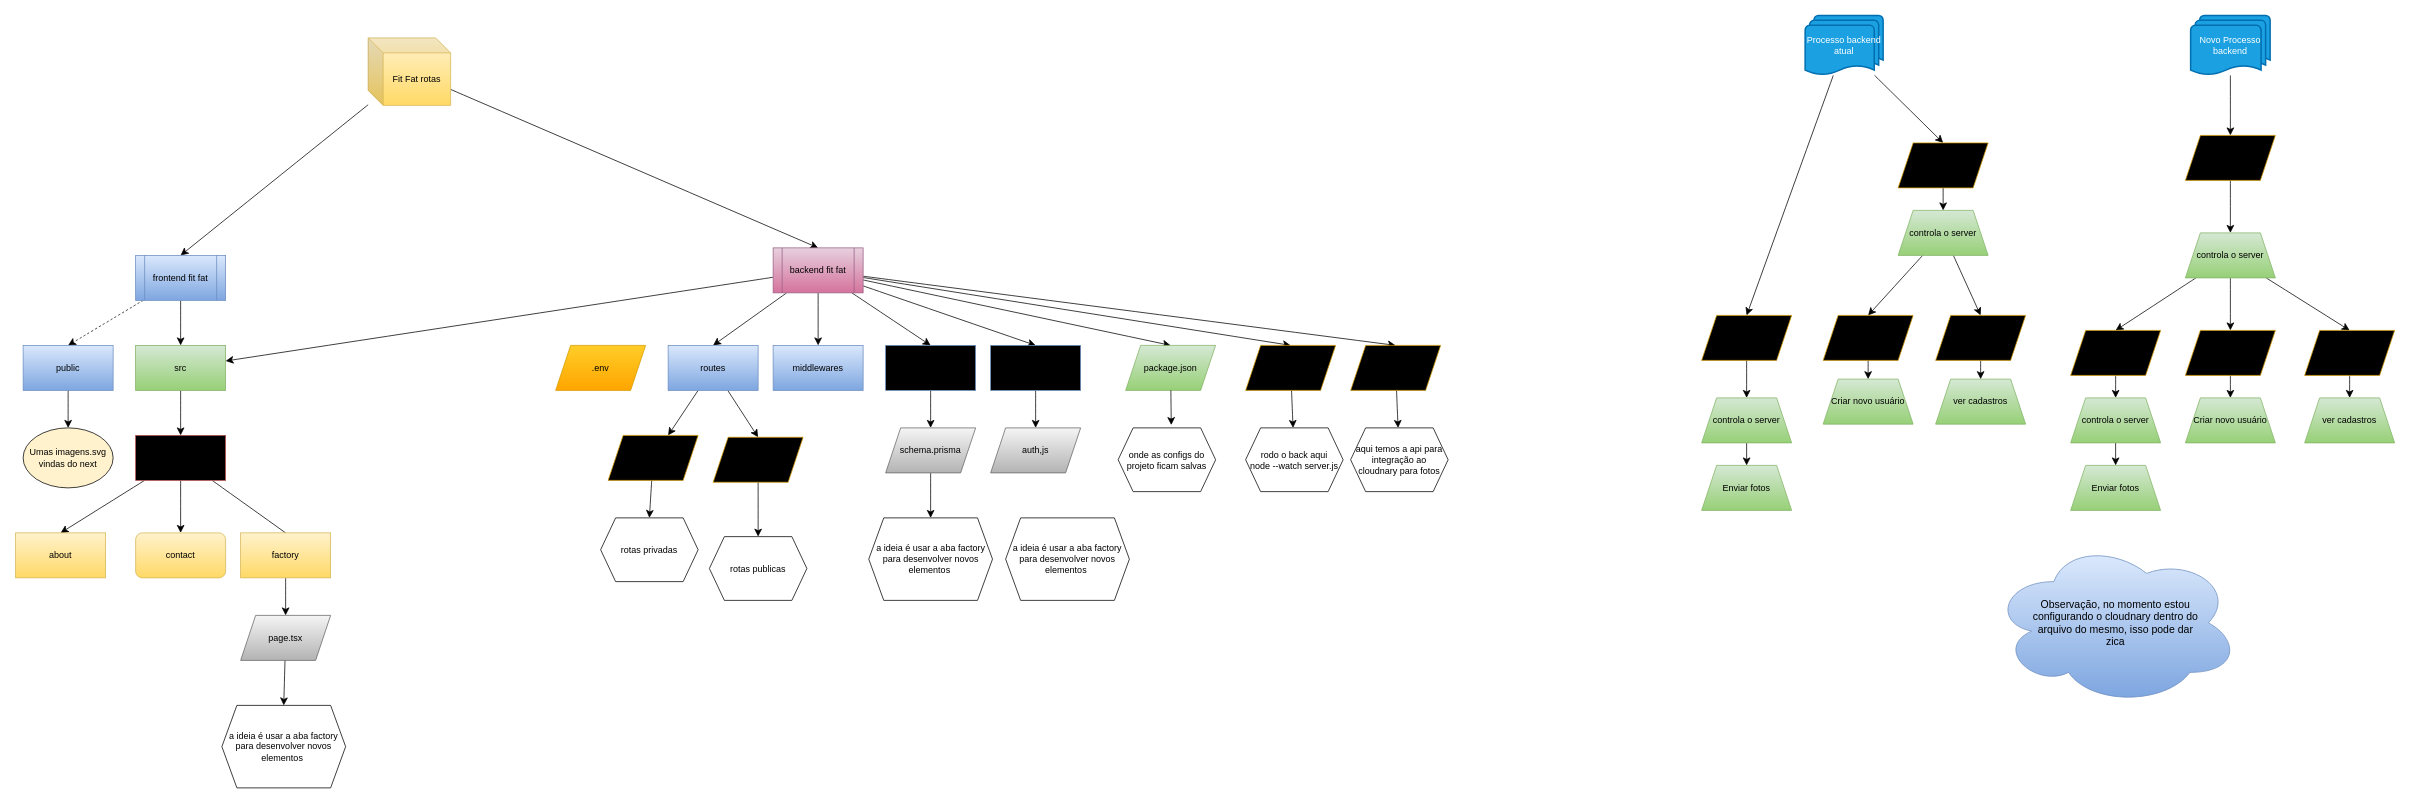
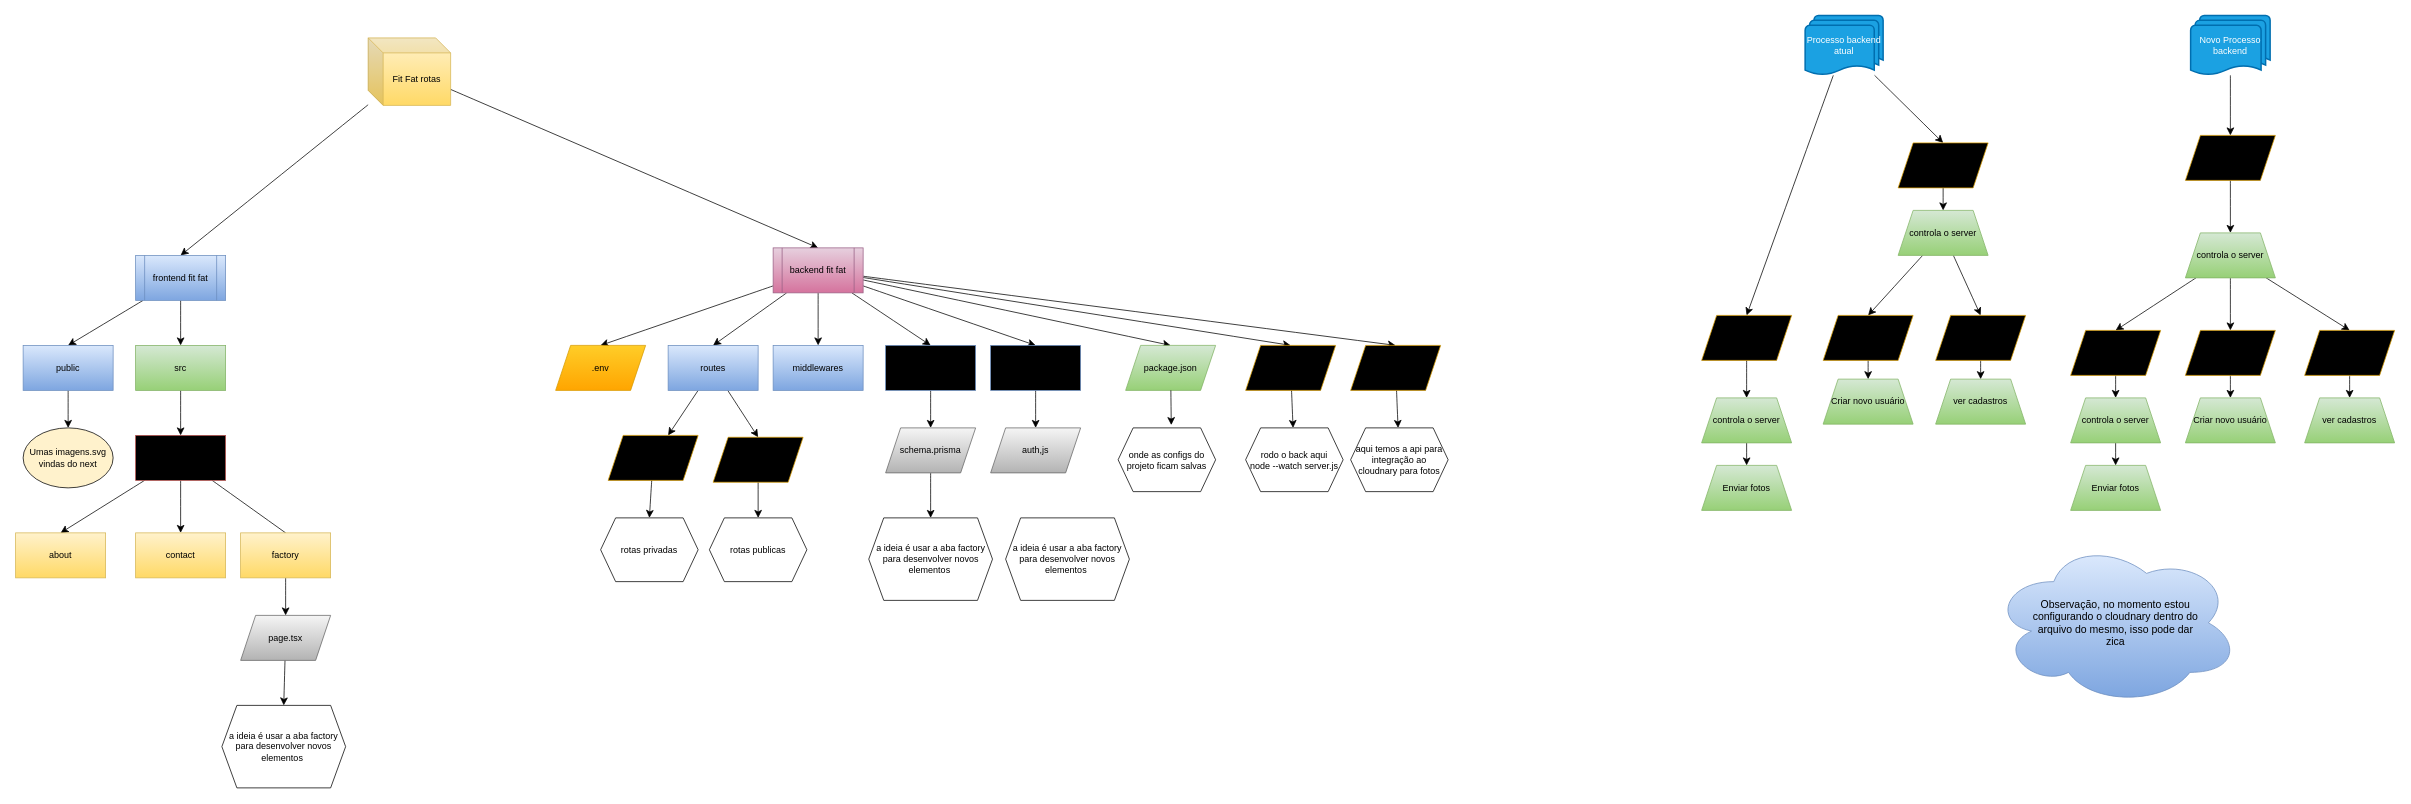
edge "backend fit fat" -> "src": now "backend fit fat" -> ".env"
edge "frontend fit fat" -> "public": style dashed -> solid
node "contact": shape rounded rectangle -> rectangle
node "rotas publicas": moved (758, 569) -> (758, 550)
